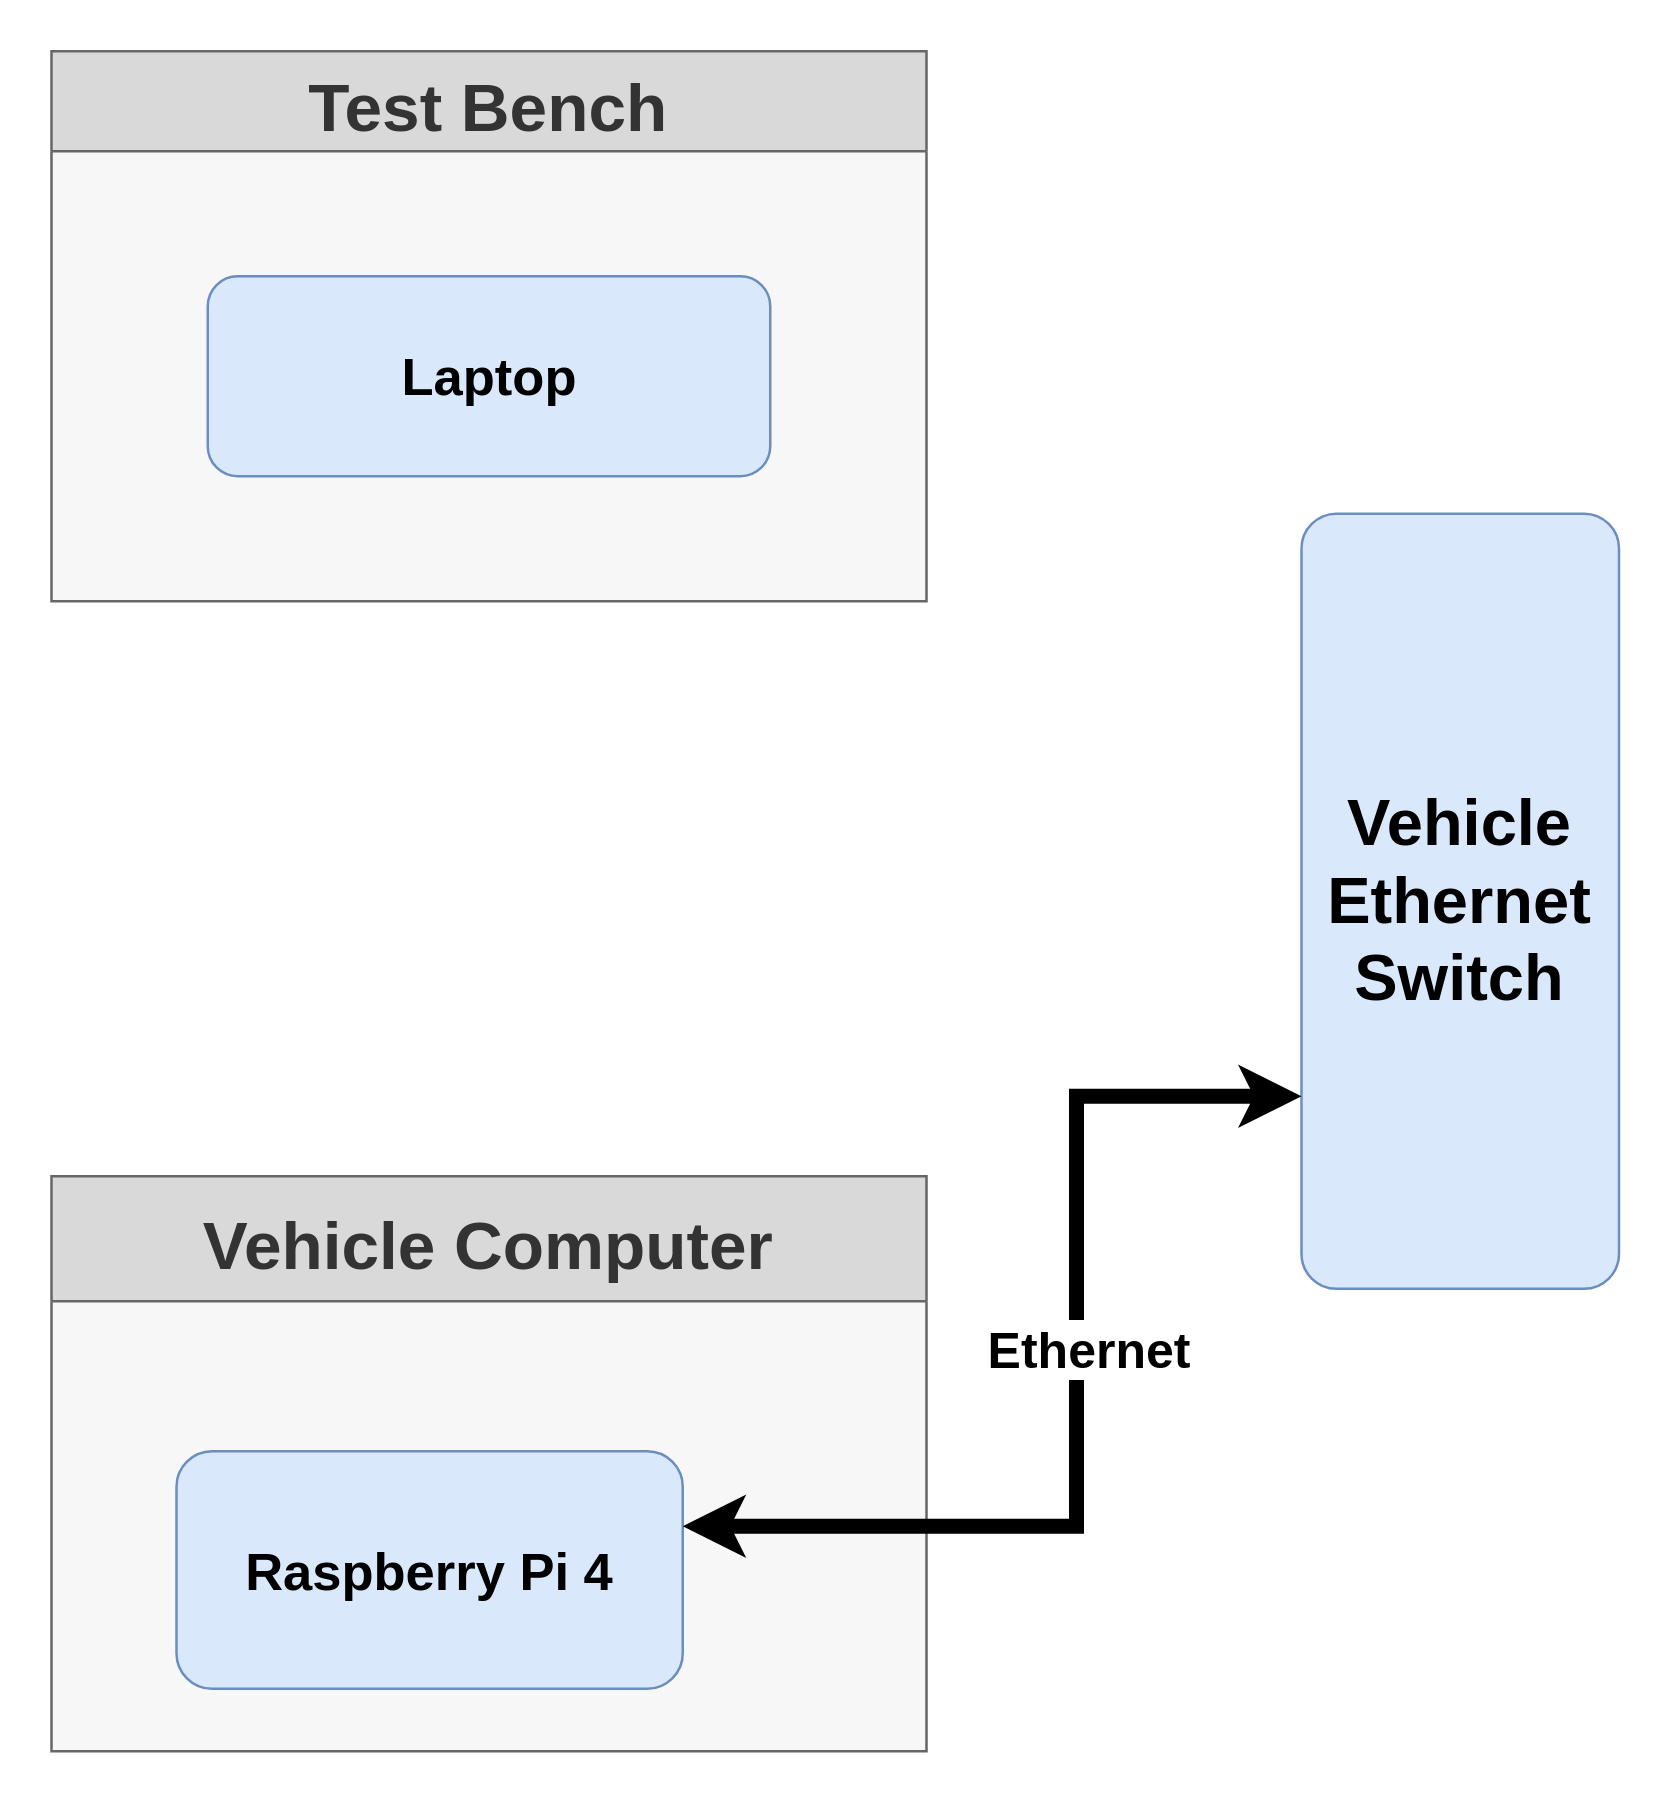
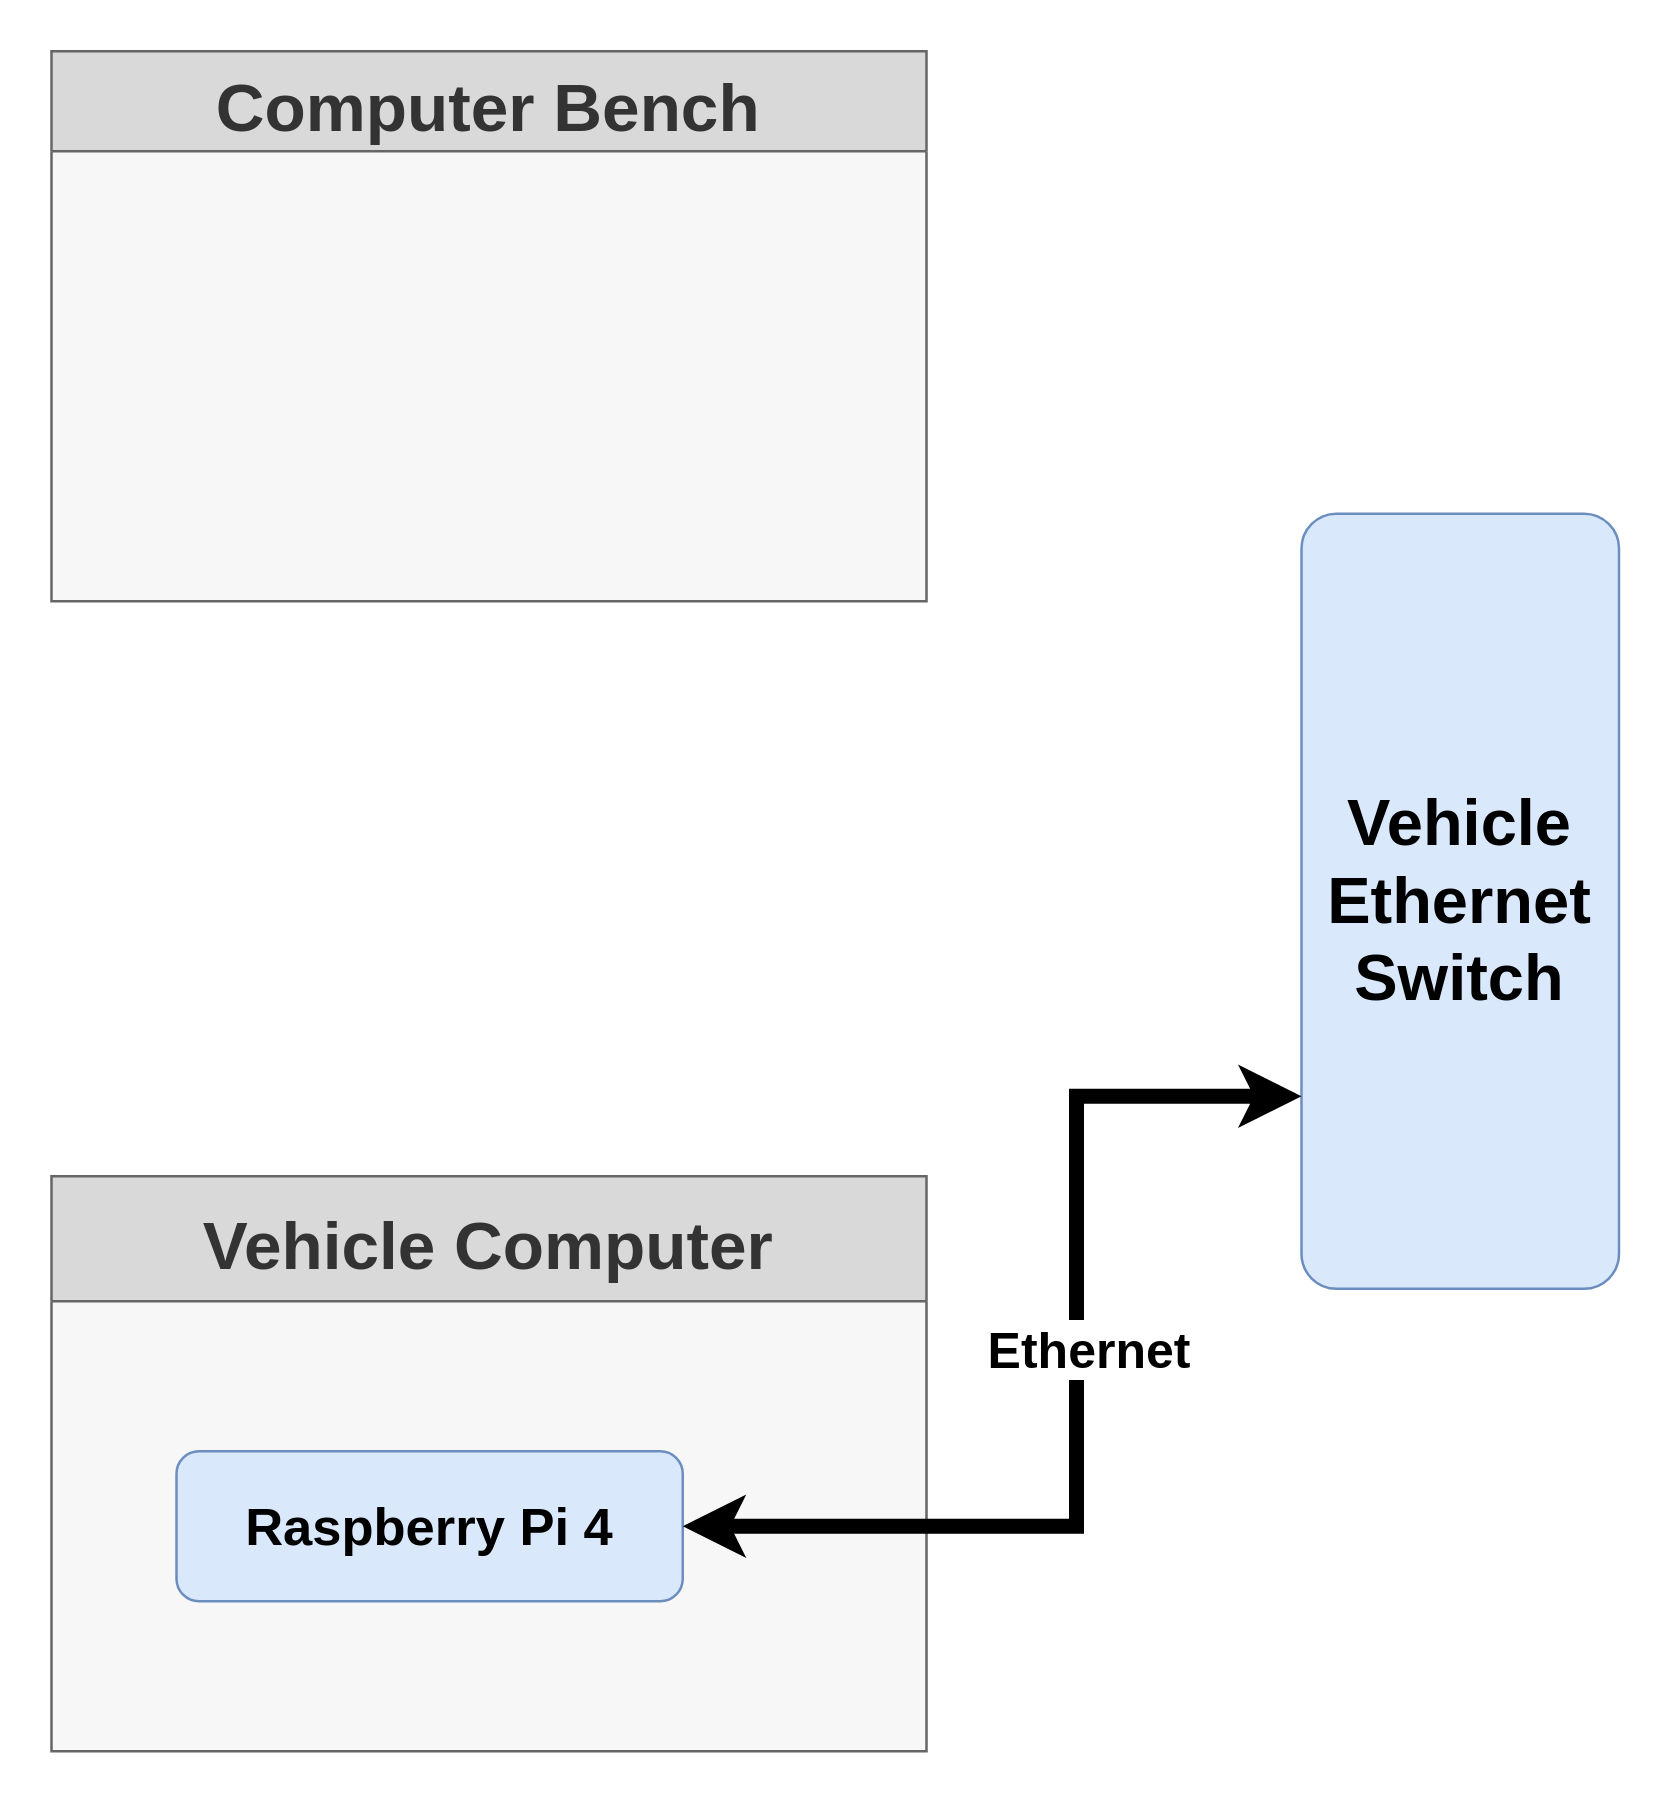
node "Test Bench": label "Test Bench" -> "Computer Bench"
node "Laptop": removed
node "Raspberry Pi 4": size 506x238 -> 506x150
